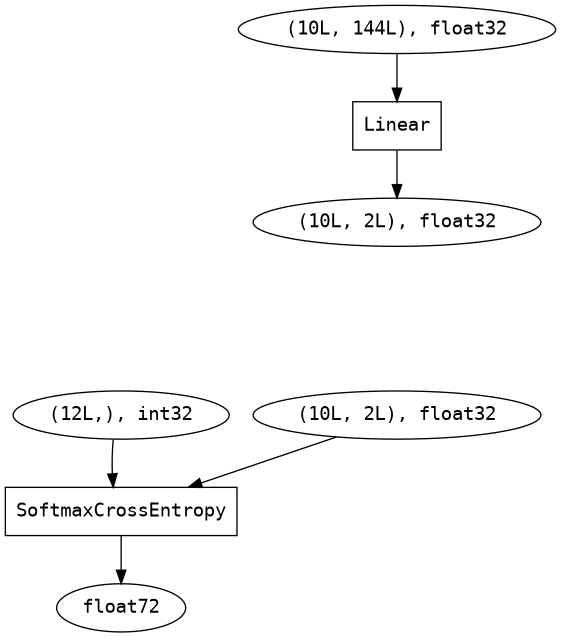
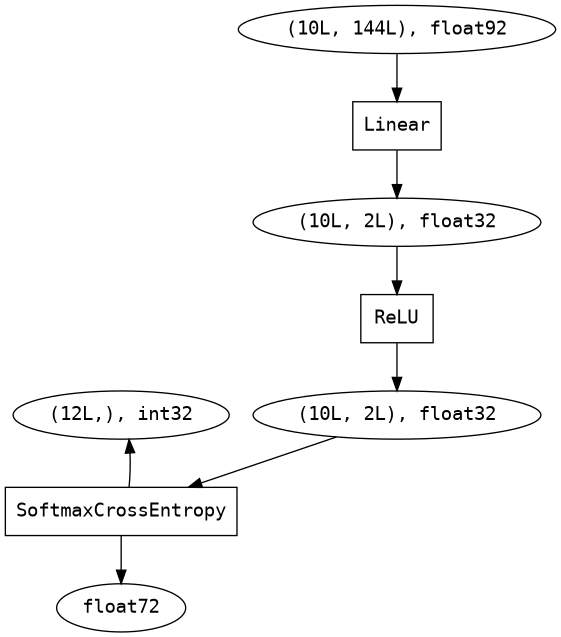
node "(10L, 144L), float32": label "(10L, 144L), float32" -> "(10L, 144L), float92"
node "ReLU": added
edge "(12L,), int32" -> "SoftmaxCrossEntropy": reversed
